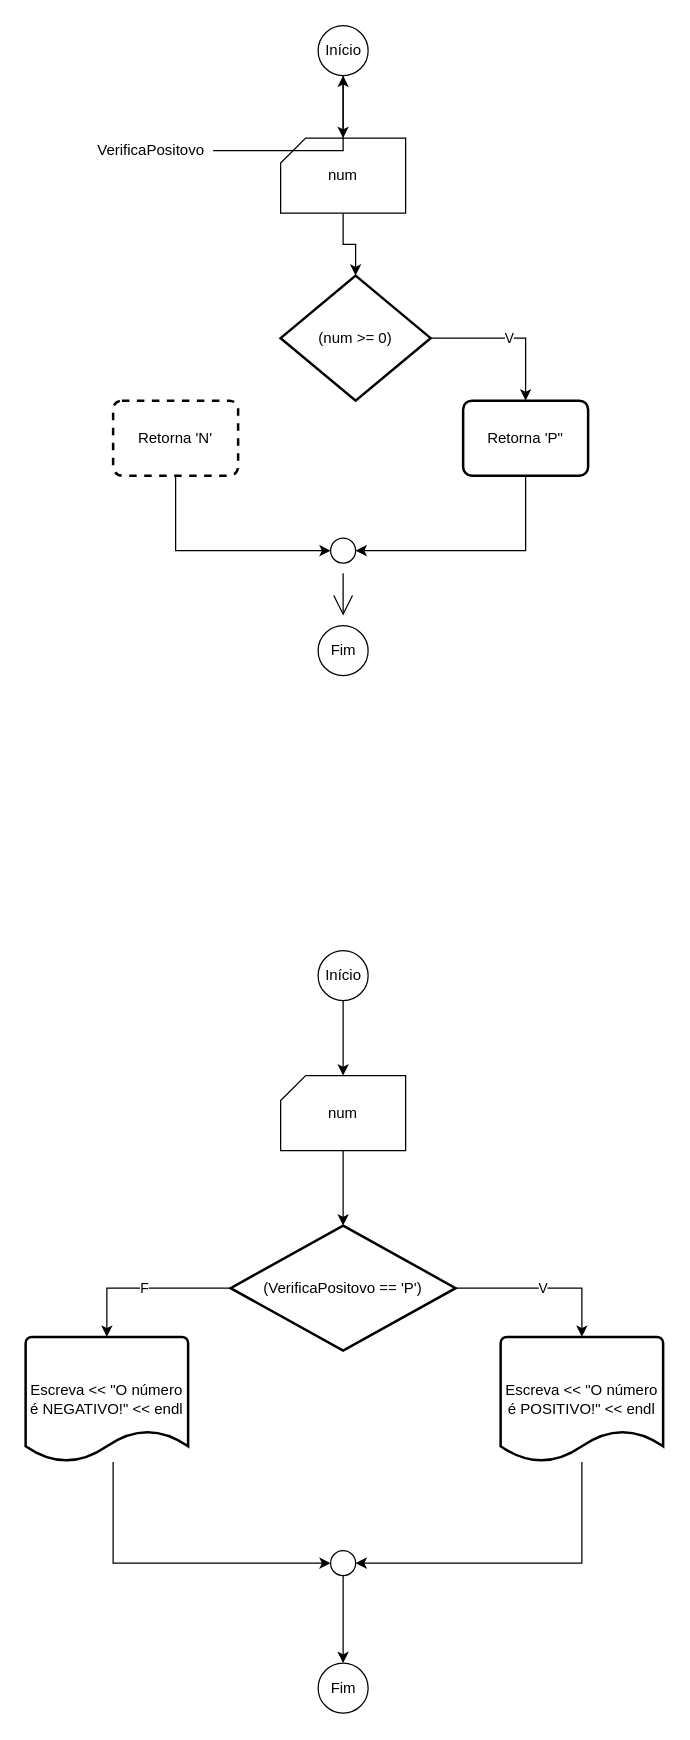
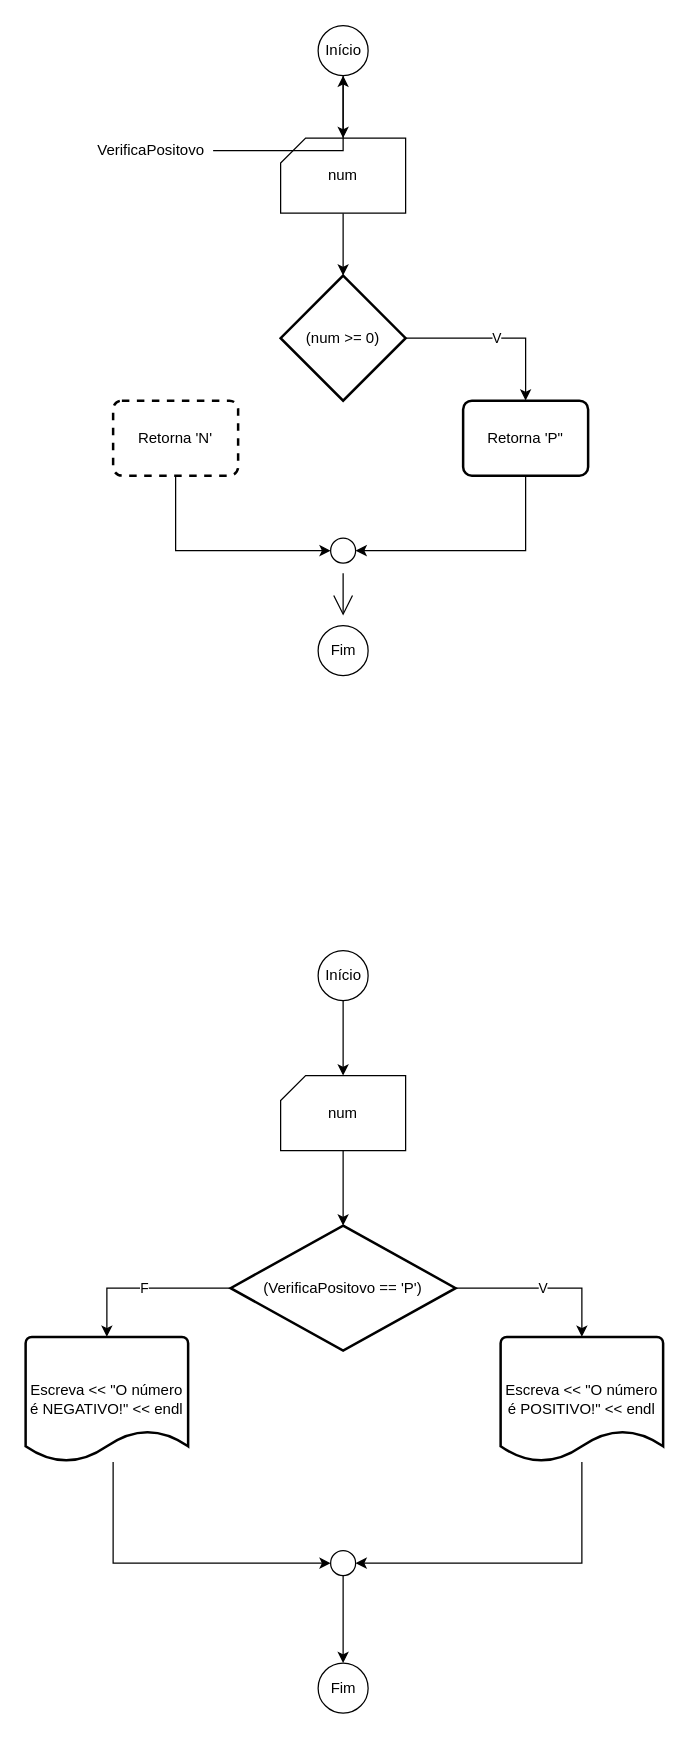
node "(num >= 0)": size 150x125 -> 125x125
